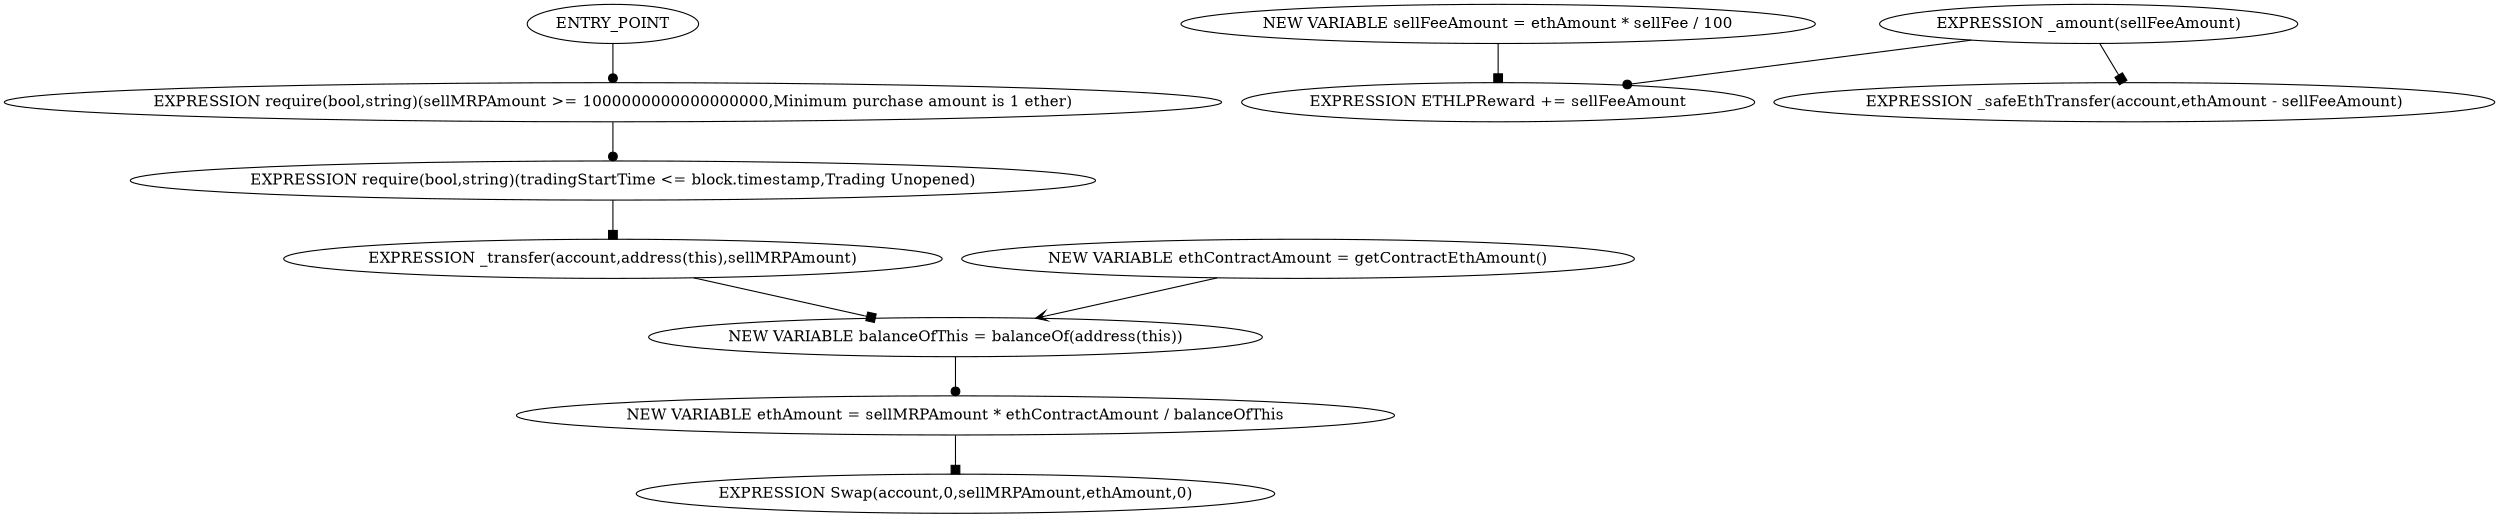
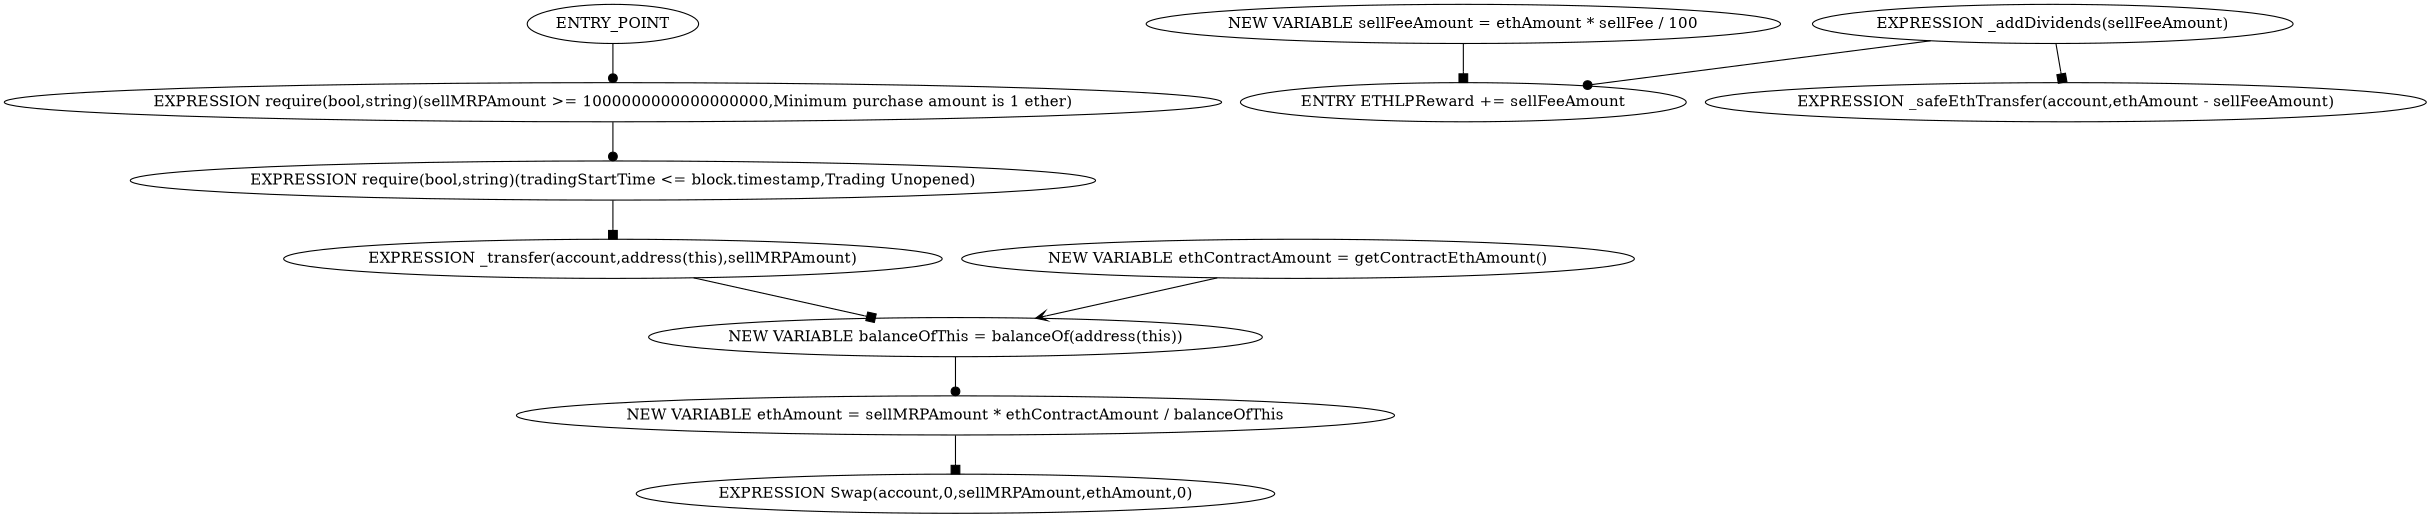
node "EXPRESSION _amount(sellFeeAmount)": label "EXPRESSION _amount(sellFeeAmount)" -> "EXPRESSION _addDividends(sellFeeAmount)"
node "EXPRESSION ETHLPReward += sellFeeAmount": label "EXPRESSION ETHLPReward += sellFeeAmount" -> "ENTRY ETHLPReward += sellFeeAmount"
